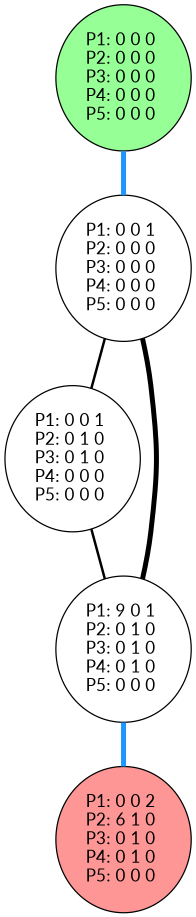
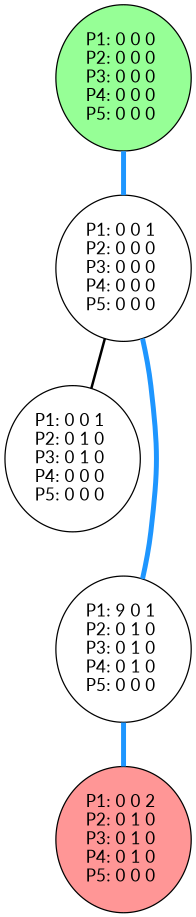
edge "P1: 0 0 1 P2: 0 0 0 P3: 0 0 0 P4: 0 0 0 P5: 0 0 0" -- "P1: 9 0 1 P2: 0 1 0 P3: 0 1 0 P4: 0 1 0 P5: 0 0 0": color black -> #1e96ff
edge "P1: 0 0 1 P2: 0 1 0 P3: 0 1 0 P4: 0 0 0 P5: 0 0 0" -- "P1: 9 0 1 P2: 0 1 0 P3: 0 1 0 P4: 0 1 0 P5: 0 0 0": removed
node "P1: 0 0 2 P2: 6 1 0 P3: 0 1 0 P4: 0 1 0 P5: 0 0 0": label "P1: 0 0 2 P2: 6 1 0 P3: 0 1 0 P4: 0 1 0 P5: 0 0 0" -> "P1: 0 0 2 P2: 0 1 0 P3: 0 1 0 P4: 0 1 0 P5: 0 0 0"
